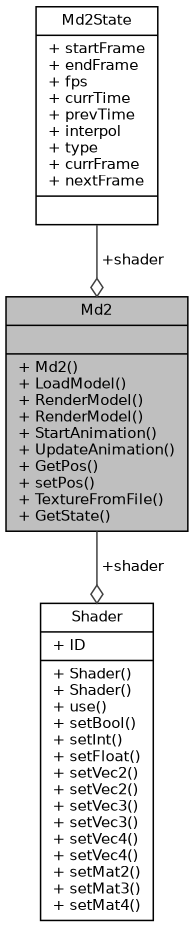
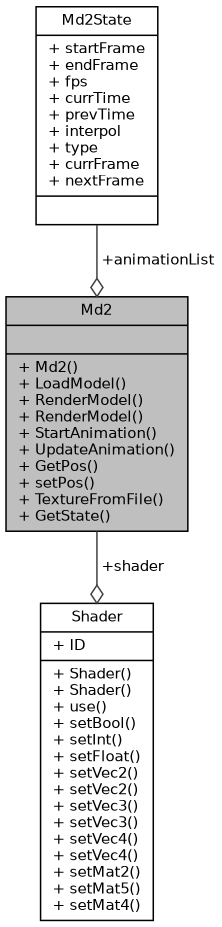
edge "Md2State" -> "Md2": label " +shader" -> " +animationList"
node "Shader": text "+ setMat3()" -> "+ setMat5()"
